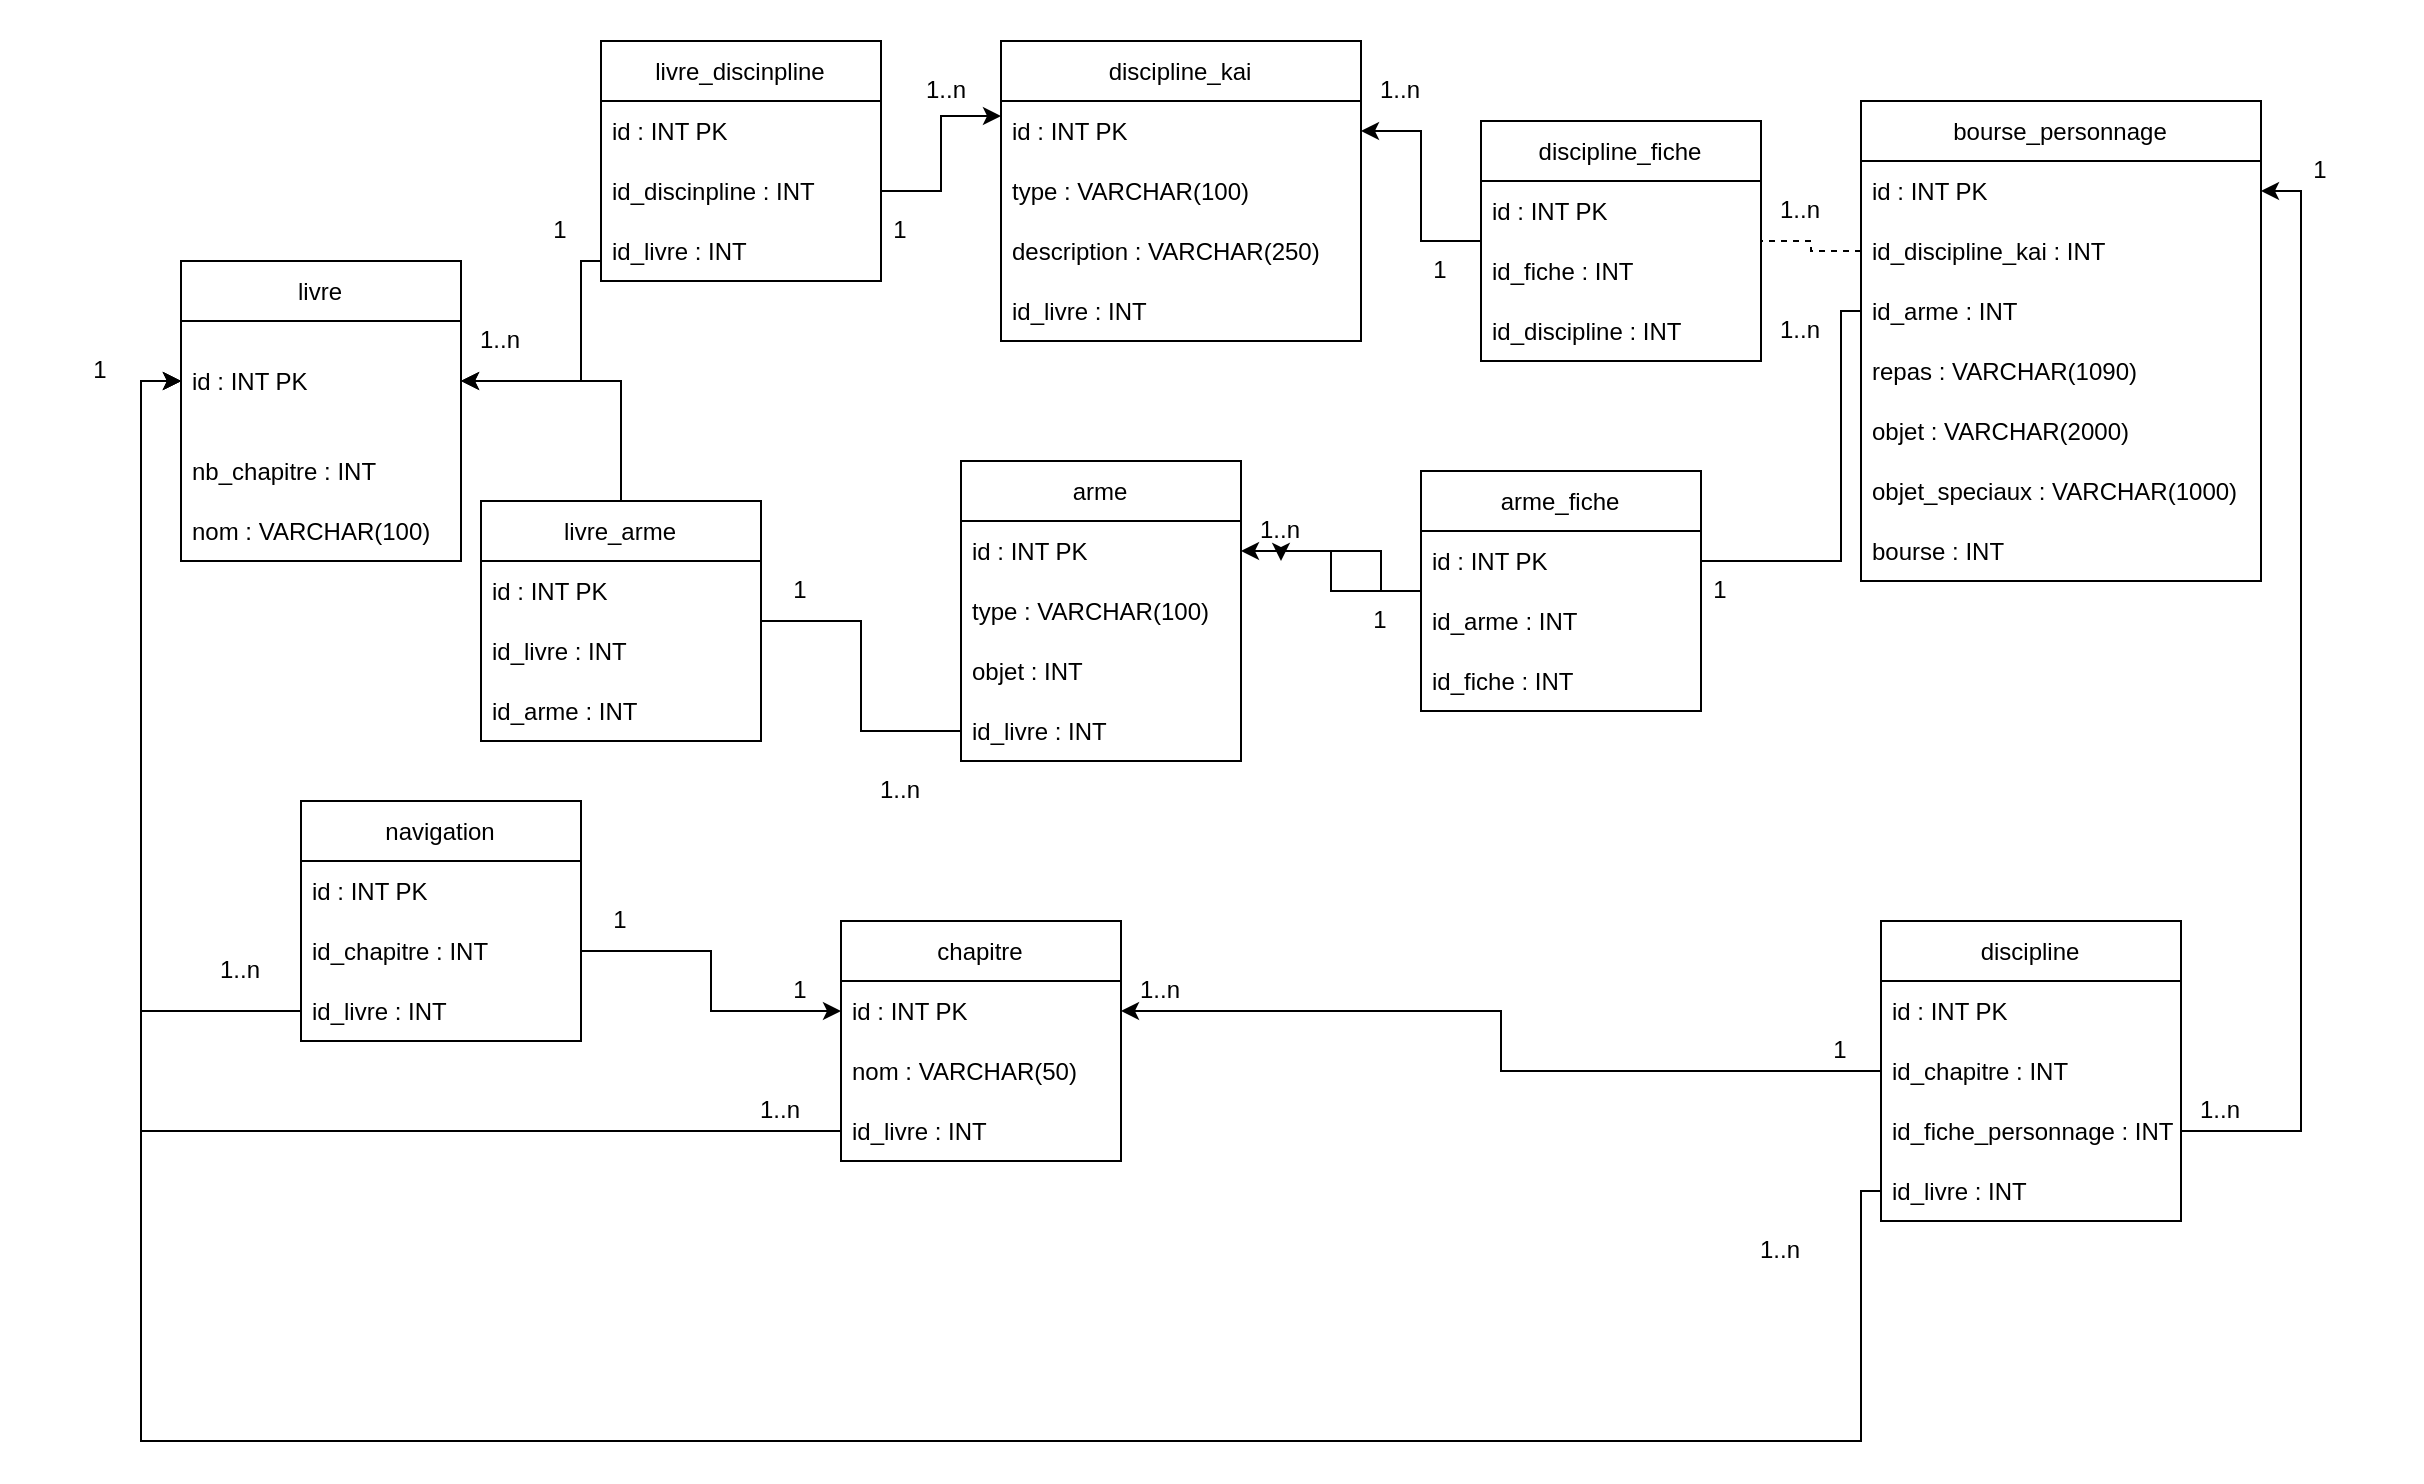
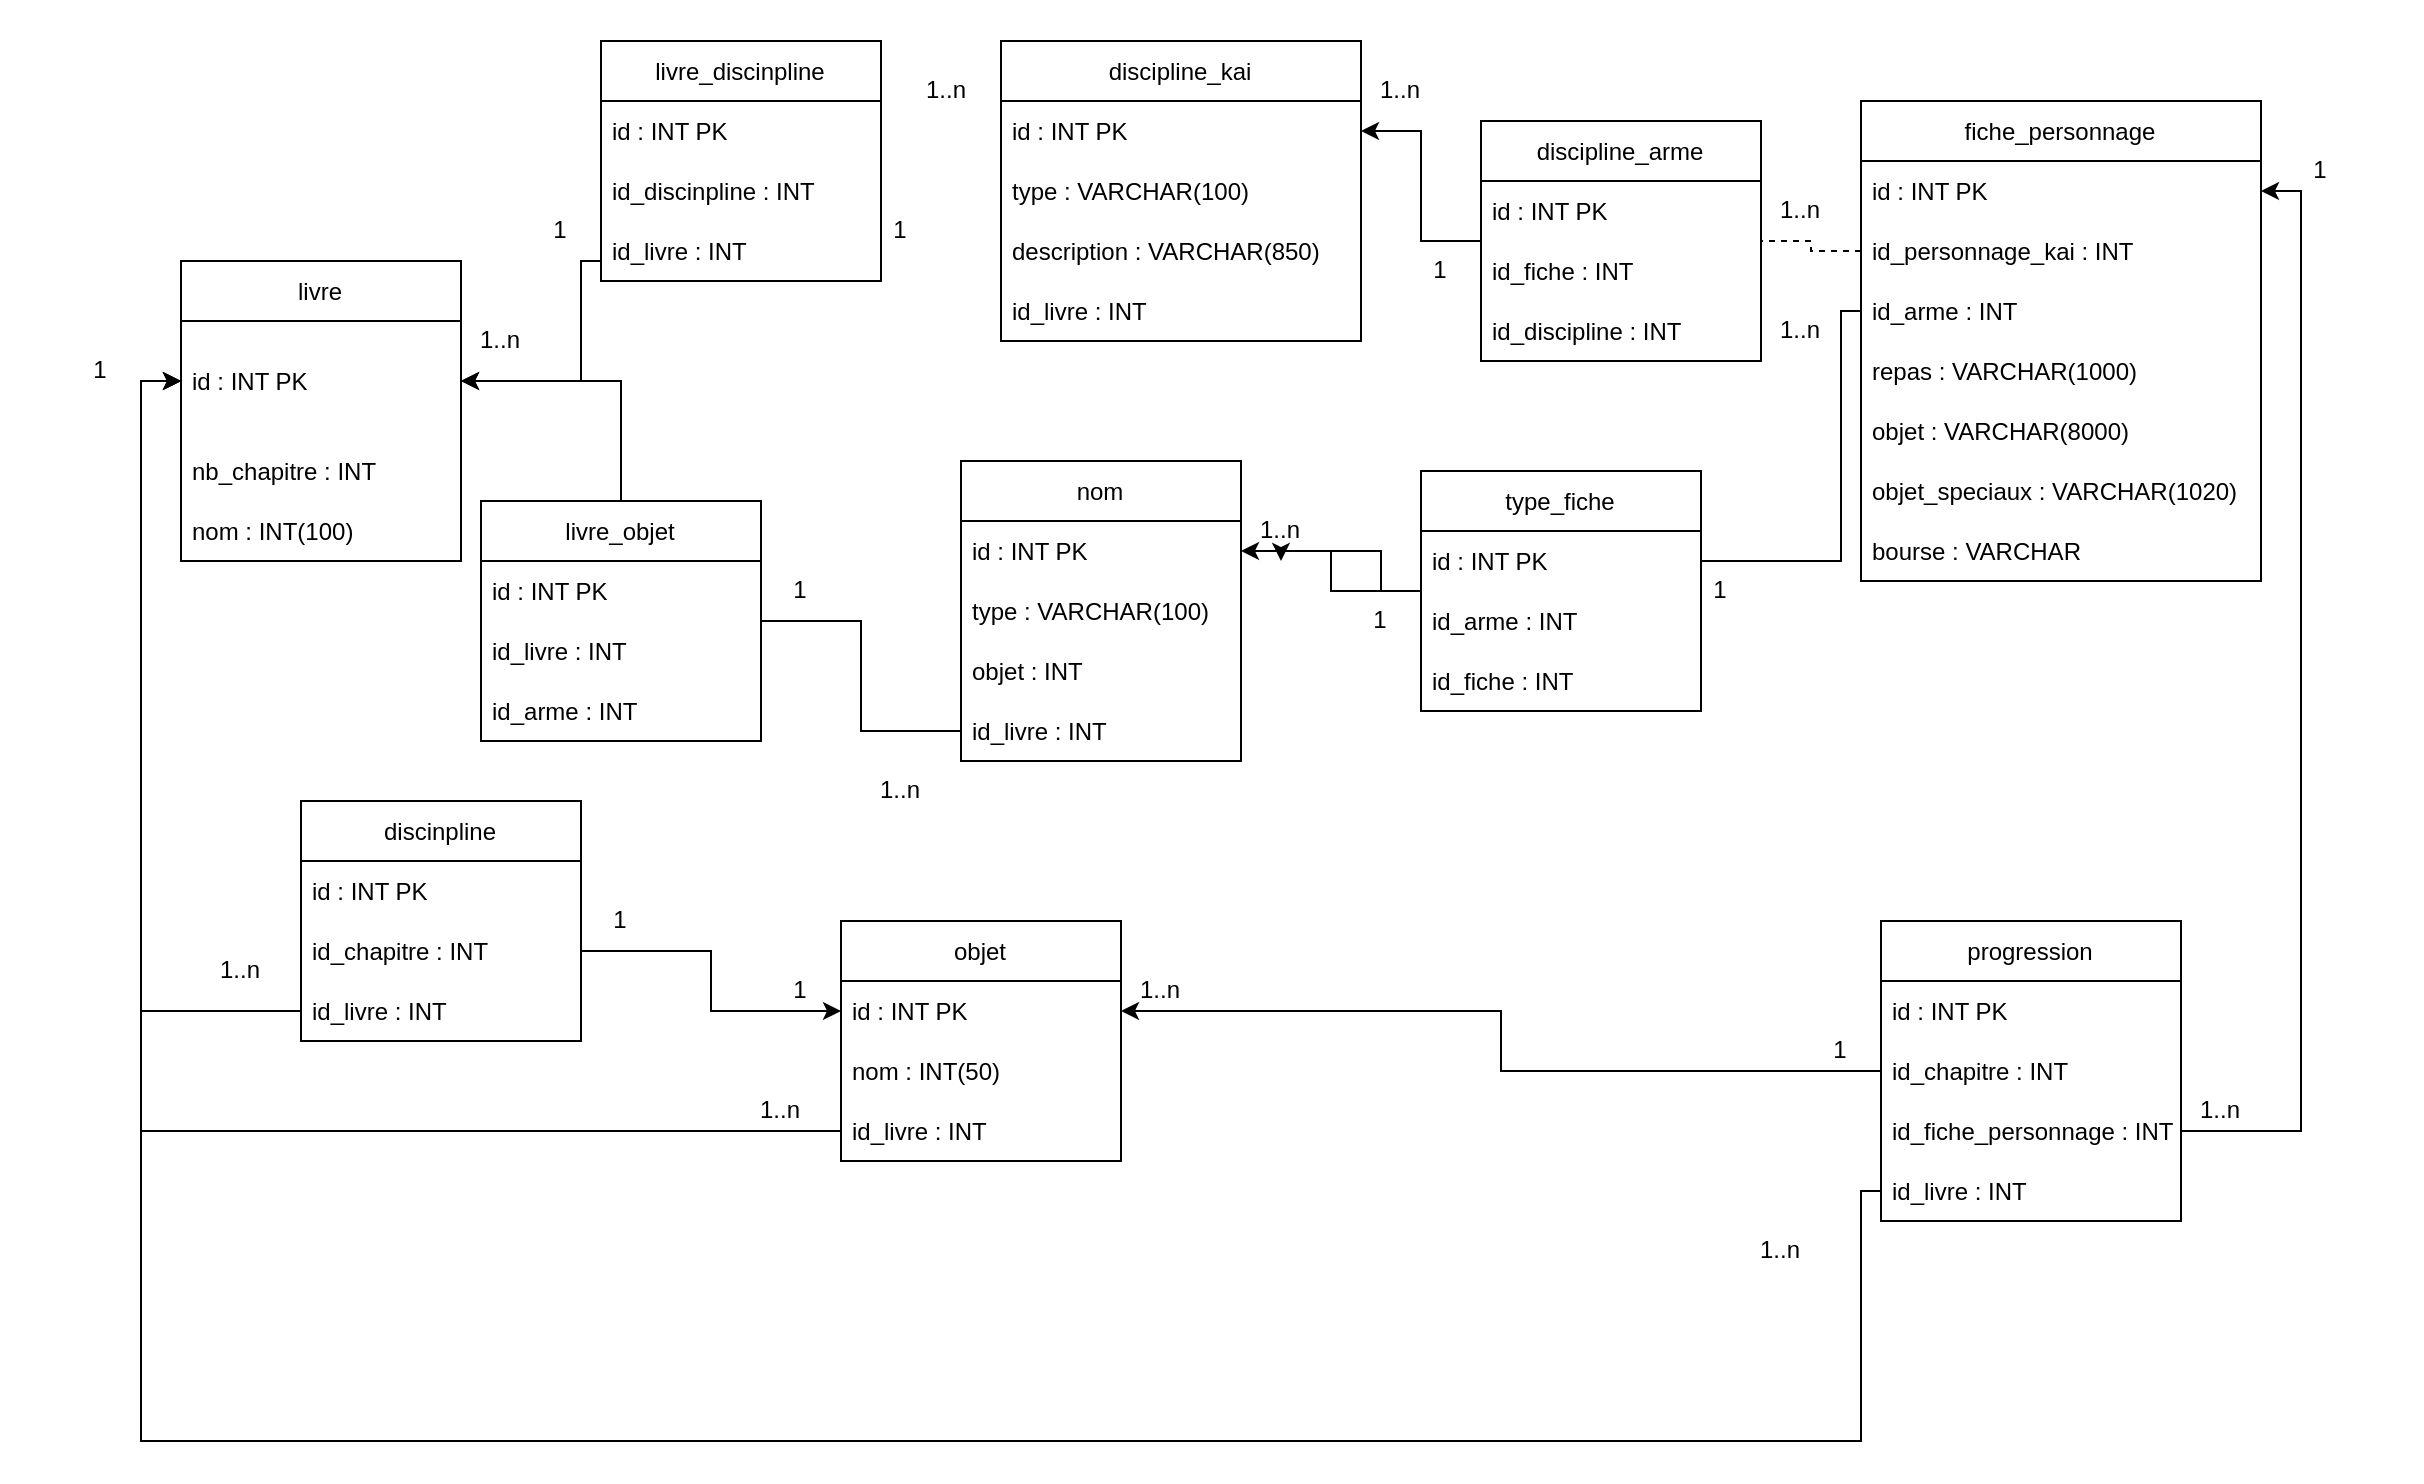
node "bourse_personnage": label "bourse_personnage" -> "fiche_personnage"
node "discipline_fiche": label "discipline_fiche" -> "discipline_arme"
edge "id_discinpline : INT" -> "discipline_kai": removed
node "description : VARCHAR(250)": label "description : VARCHAR(250)" -> "description : VARCHAR(850)"
node "id_discipline_kai : INT": label "id_discipline_kai : INT" -> "id_personnage_kai : INT"
node "repas : VARCHAR(1090)": label "repas : VARCHAR(1090)" -> "repas : VARCHAR(1000)"
node "objet : VARCHAR(2000)": label "objet : VARCHAR(2000)" -> "objet : VARCHAR(8000)"
node "arme": label "arme" -> "nom"
node "objet_speciaux : VARCHAR(1000)": label "objet_speciaux : VARCHAR(1000)" -> "objet_speciaux : VARCHAR(1020)"
node "arme_fiche": label "arme_fiche" -> "type_fiche"
node "nom : VARCHAR(100)": label "nom : VARCHAR(100)" -> "nom : INT(100)"
node "livre_arme": label "livre_arme" -> "livre_objet"
node "bourse : INT": label "bourse : INT" -> "bourse : VARCHAR"
node "navigation": label "navigation" -> "discinpline"
node "chapitre": label "chapitre" -> "objet"
node "discipline": label "discipline" -> "progression"
node "nom : VARCHAR(50)": label "nom : VARCHAR(50)" -> "nom : INT(50)"
